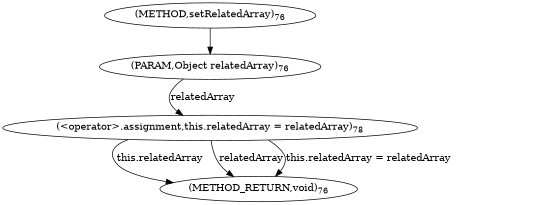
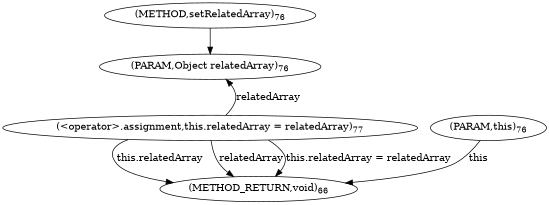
edge "(PARAM,Object relatedArray)" -> "(<operator>.assignment,this.relatedArray = relatedArray)": reversed
node "(<operator>.assignment,this.relatedArray = relatedArray)": text "78" -> "77"
node "(PARAM,this)": added
node "(METHOD_RETURN,void)": text "76" -> "66"
